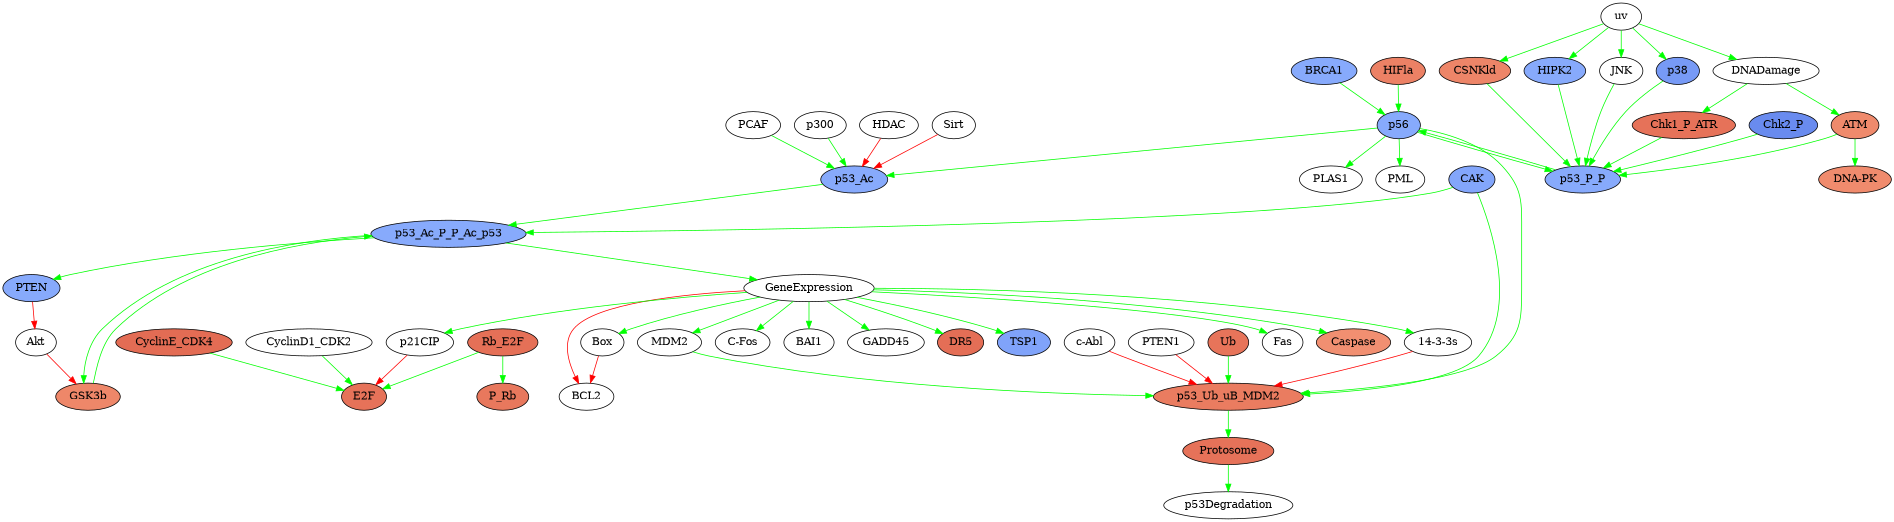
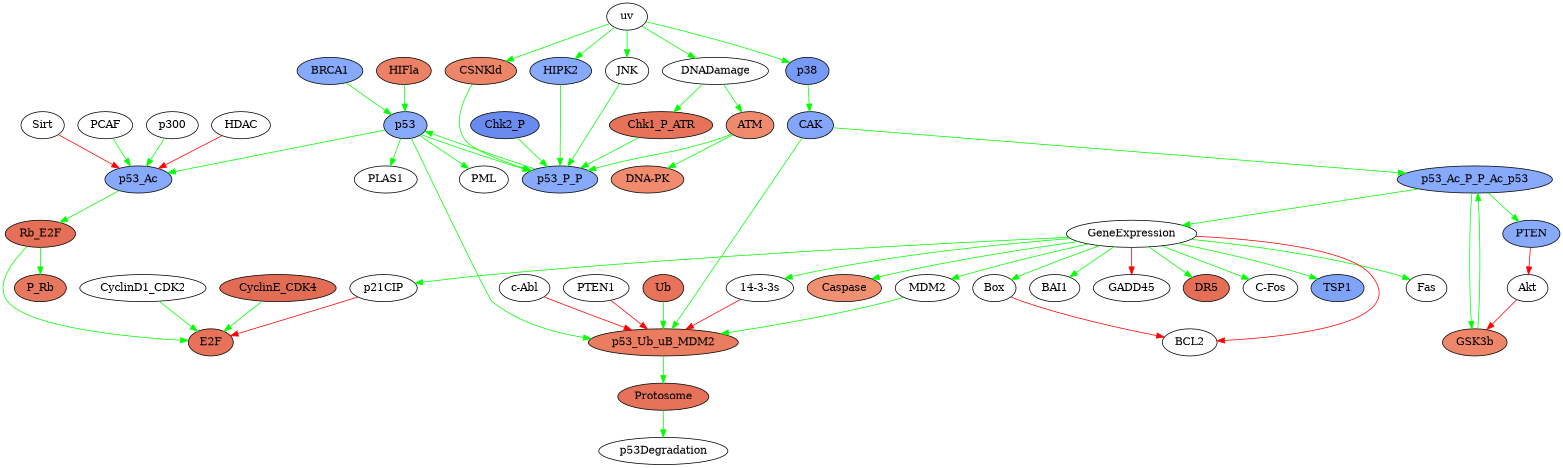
edge "p38" -> "p53_P_P": now "p38" -> "CAK"
node "p56": label "p56" -> "p53"
edge "p53_Ac" -> "p53_Ac_P_P_Ac_p53": now "p53_Ac" -> "Rb_E2F"
edge "GeneExpression" -> "GADD45": color green -> red
